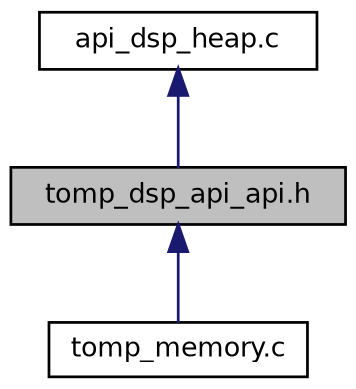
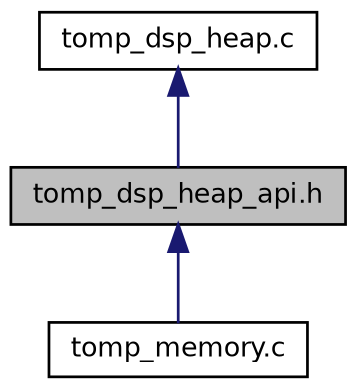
node "api_dsp_heap.c": label "api_dsp_heap.c" -> "tomp_dsp_heap.c"
node "tomp_dsp_api_api.h": label "tomp_dsp_api_api.h" -> "tomp_dsp_heap_api.h"
